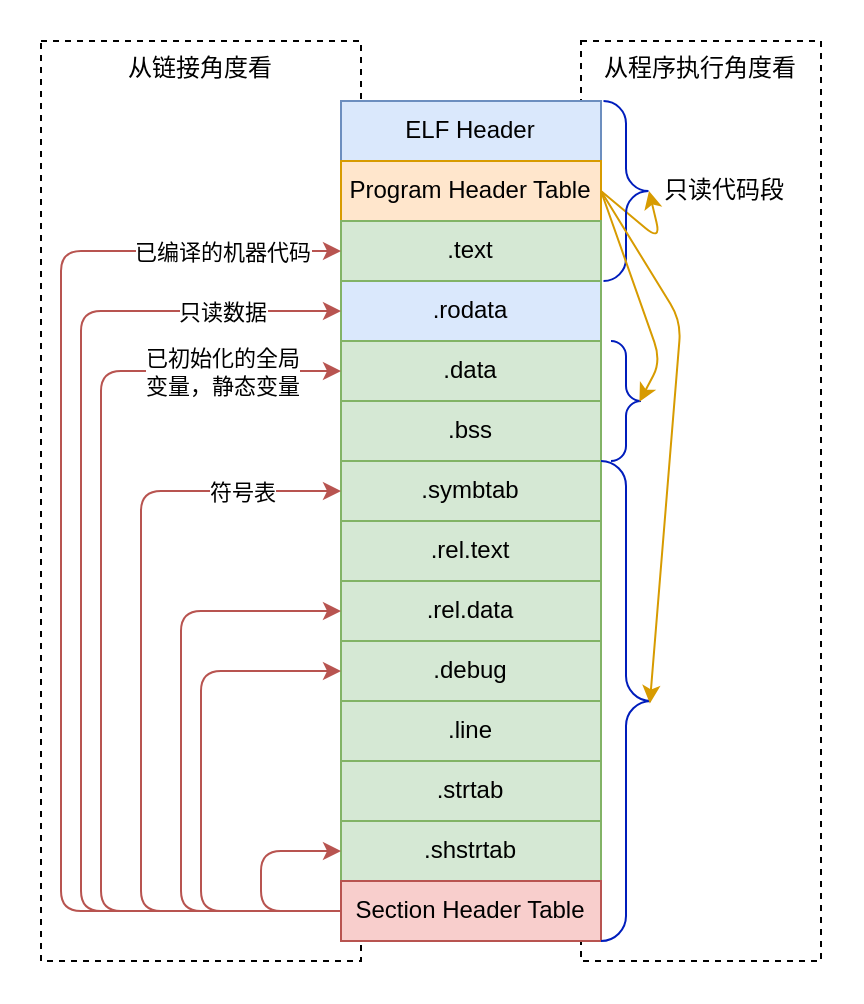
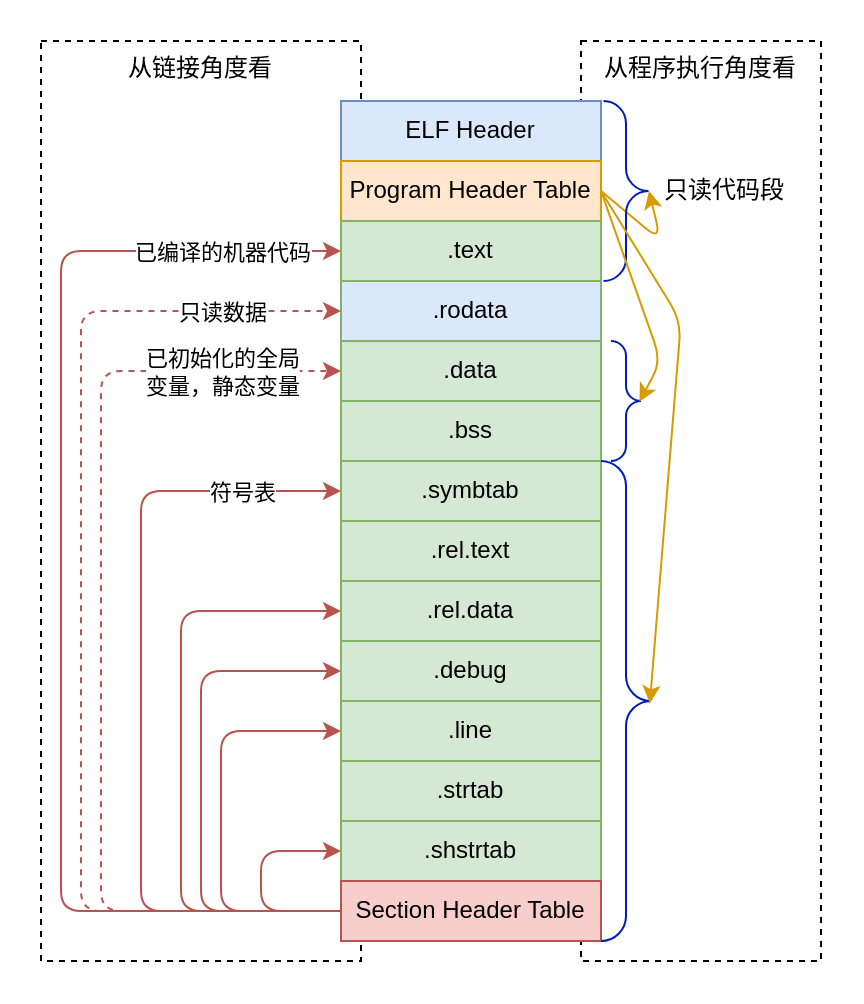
edge "Section Header Table" -> ".rodata": style solid -> dashed
edge "Section Header Table" -> ".data": style solid -> dashed
edge "Section Header Table" -> ".line": added
